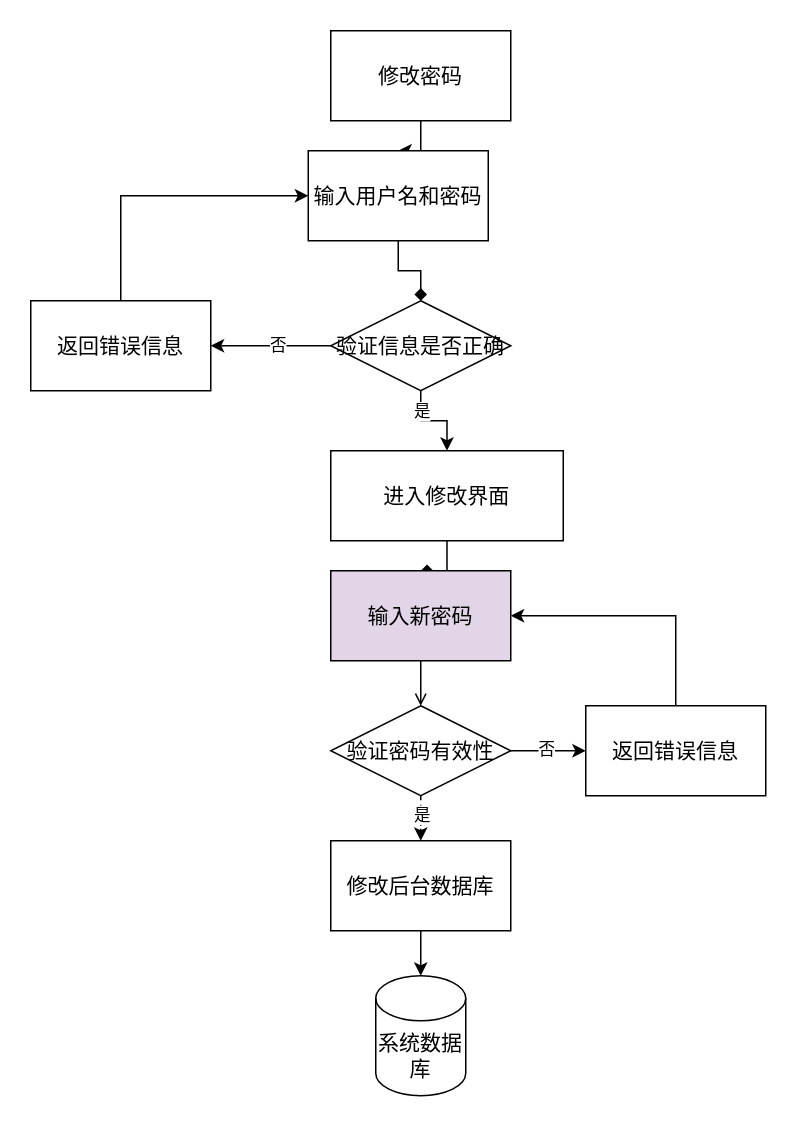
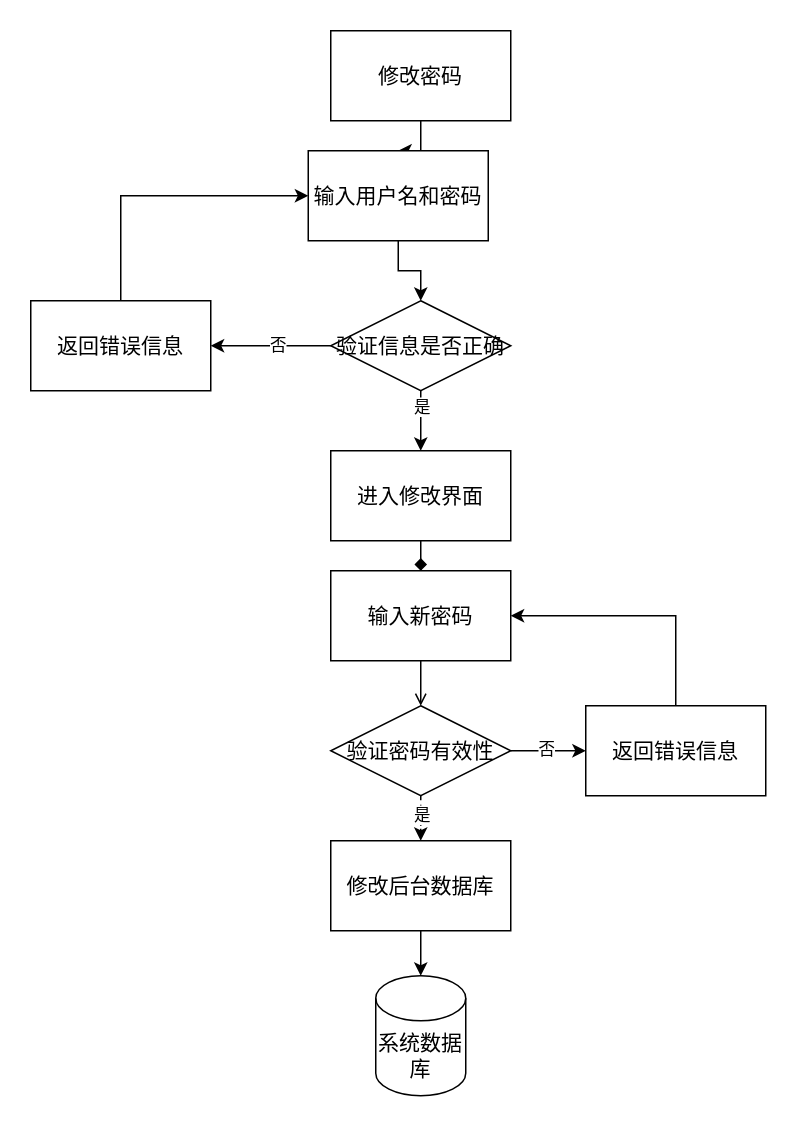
edge "输入用户名和密码" -> "验证信息是否正确": arrowhead diamond -> classic
node "进入修改界面": size 233x90 -> 180x90
node "输入新密码": fillcolor #e1d5e7 -> #ffffff
